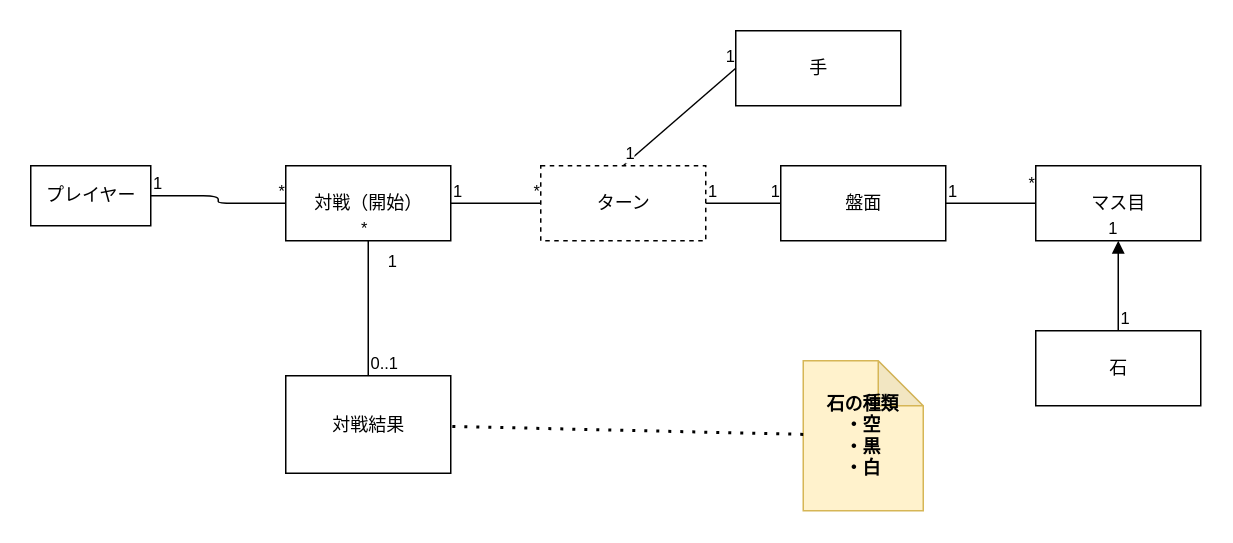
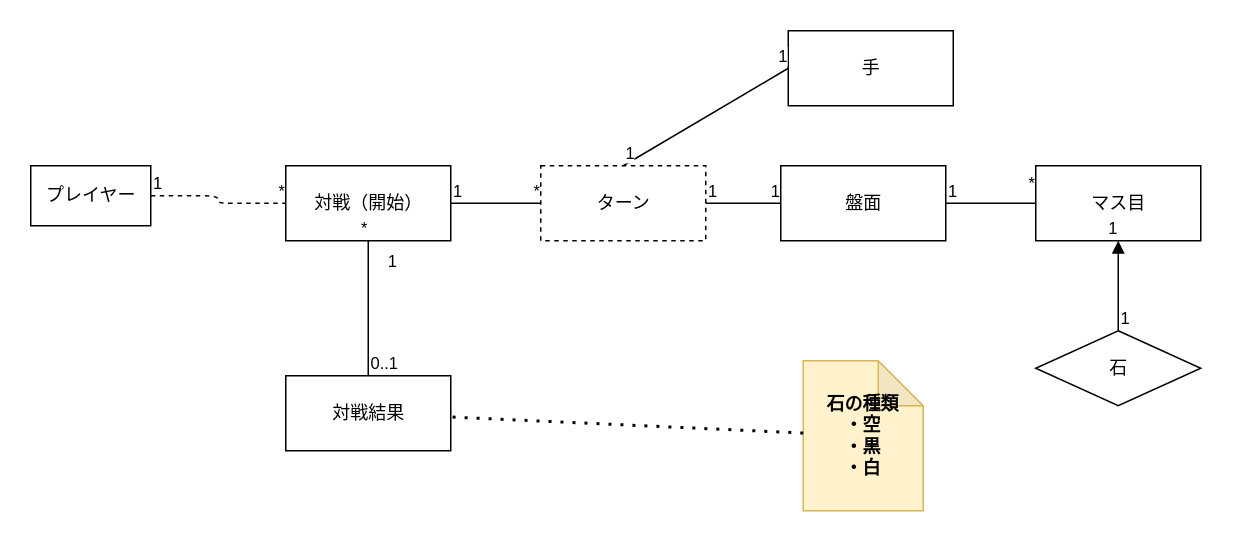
node "手": moved (818, 68) -> (871, 68)
edge "プレイヤー" -- "対戦（開始）": style solid -> dashed
node "石": shape rectangle -> diamond
node "対戦結果": size 165x98 -> 165x75
